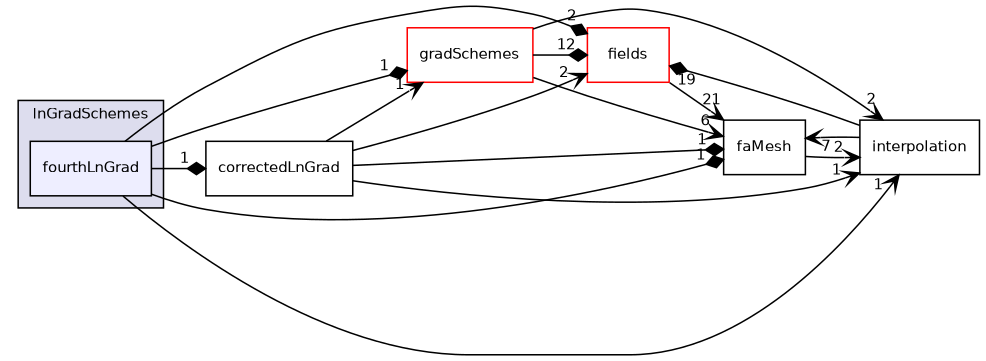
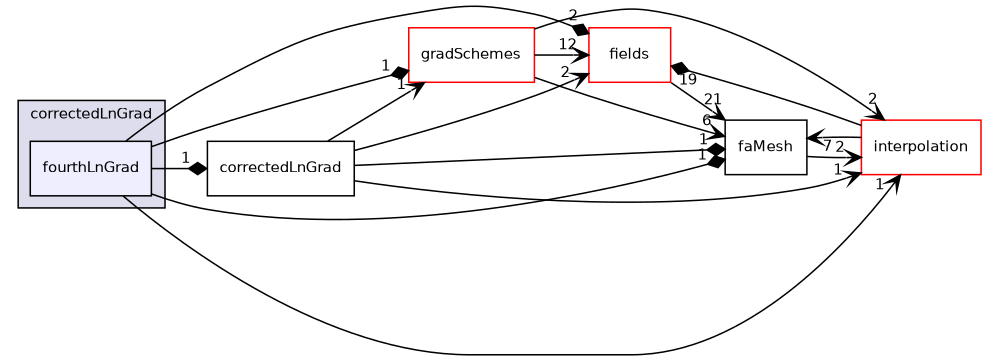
edge "gradSchemes" -> "fields": arrowhead diamond -> vee
cluster "lnGradSchemes": label "lnGradSchemes" -> "correctedLnGrad"
node "interpolation": color black -> red
